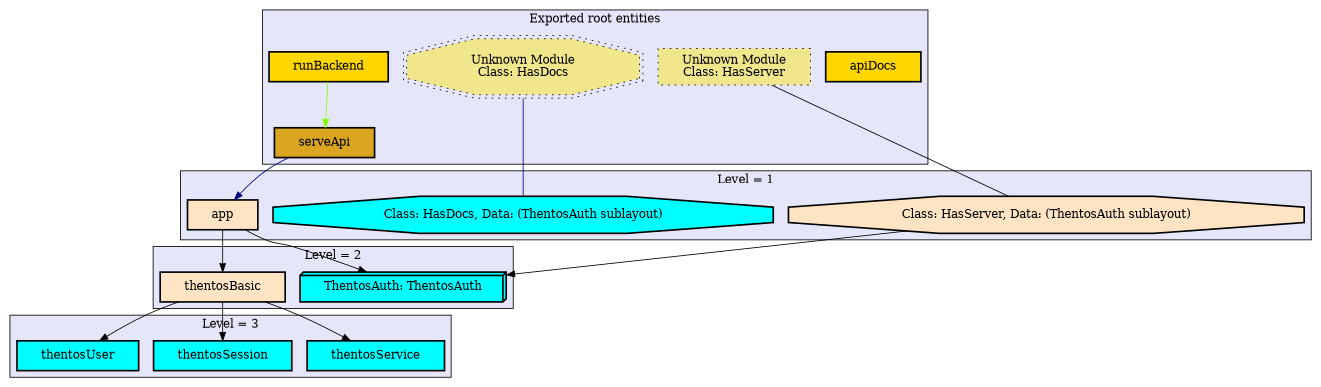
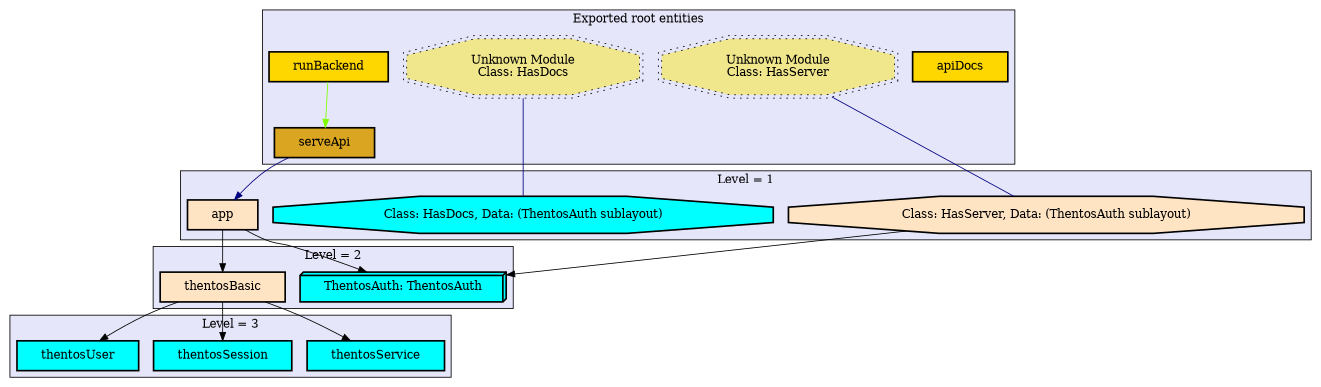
node "Unknown Module Class: HasServer": shape box -> doubleoctagon
edge "Unknown Module Class: HasServer" -- "Class: HasServer, Data: (ThentosAuth sublayout)": color black -> navy
